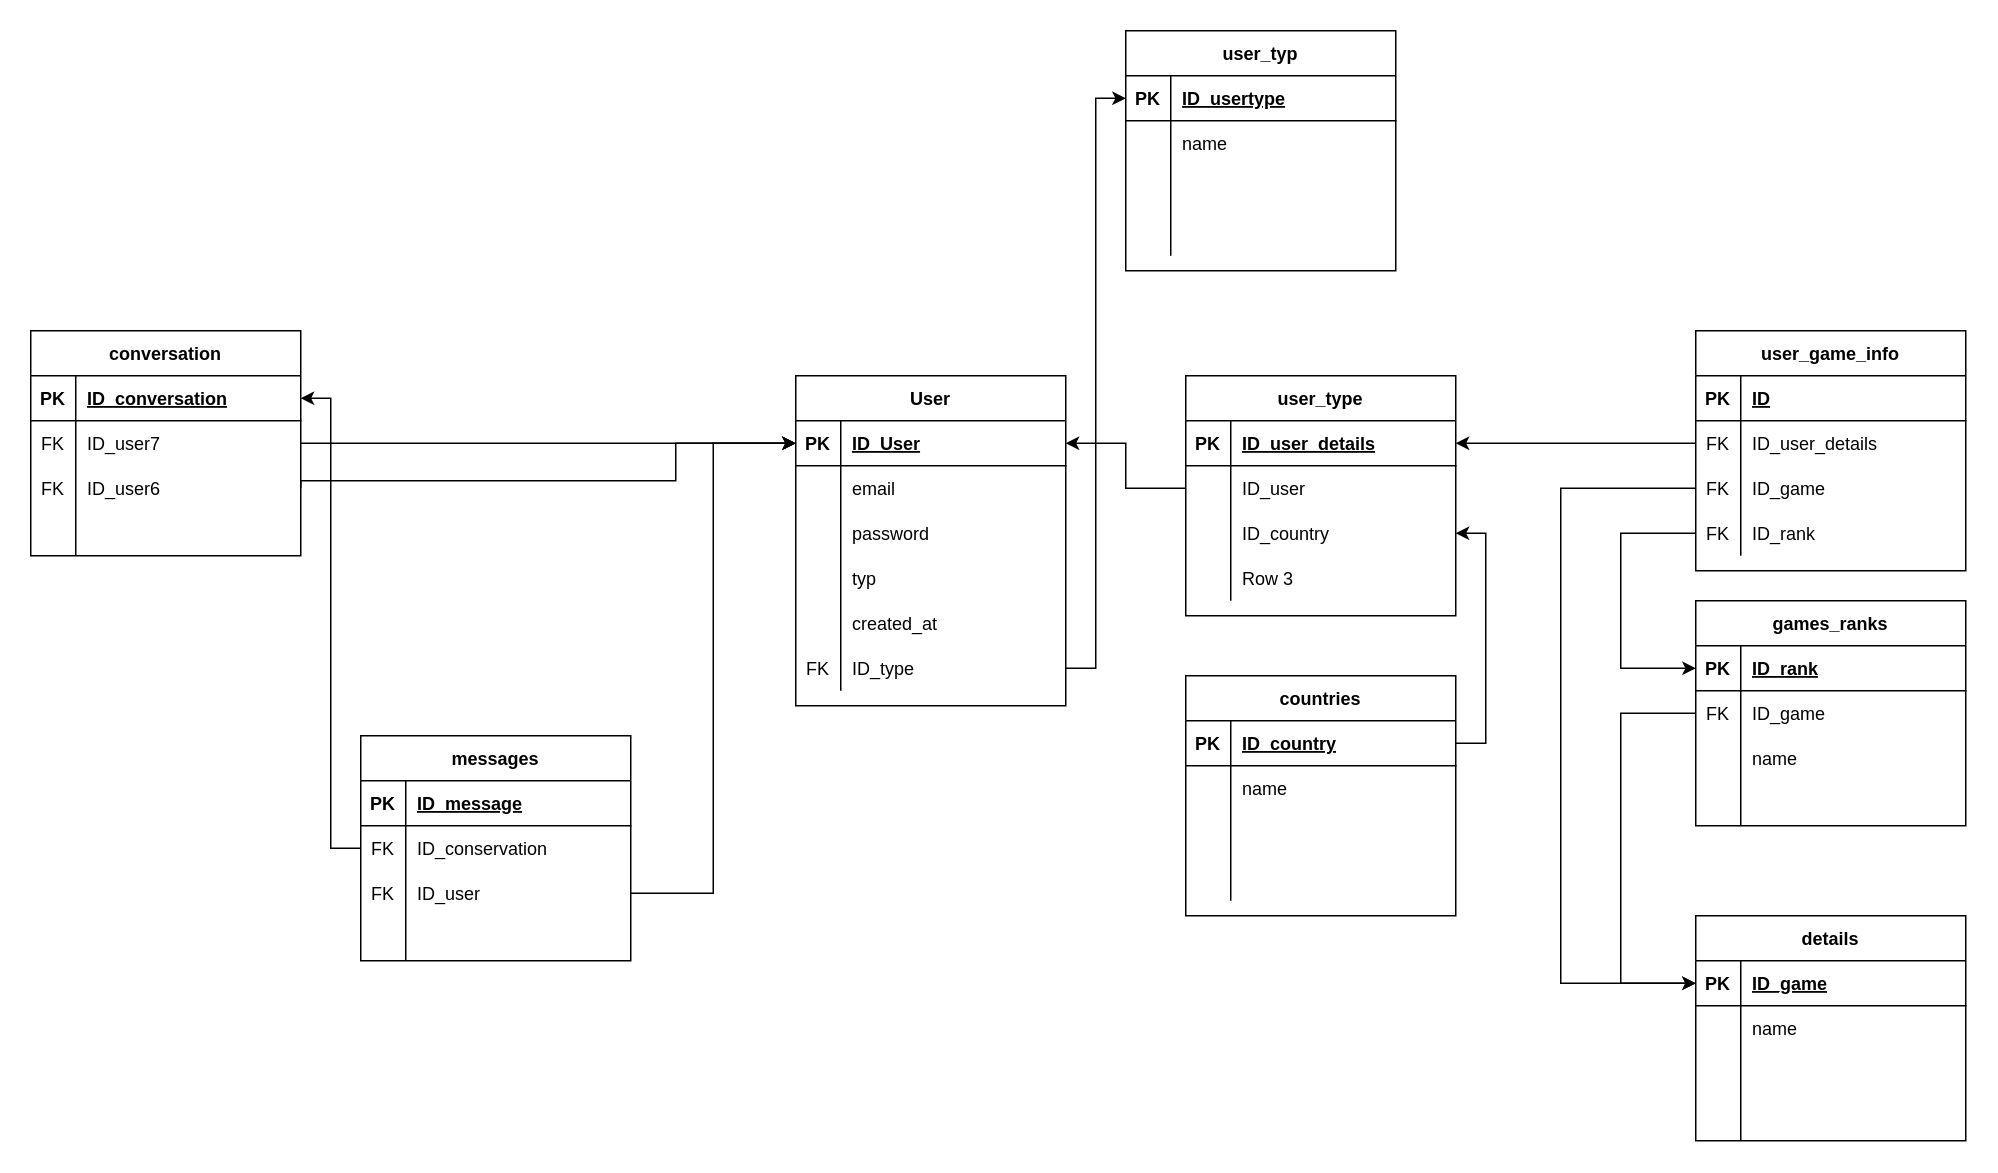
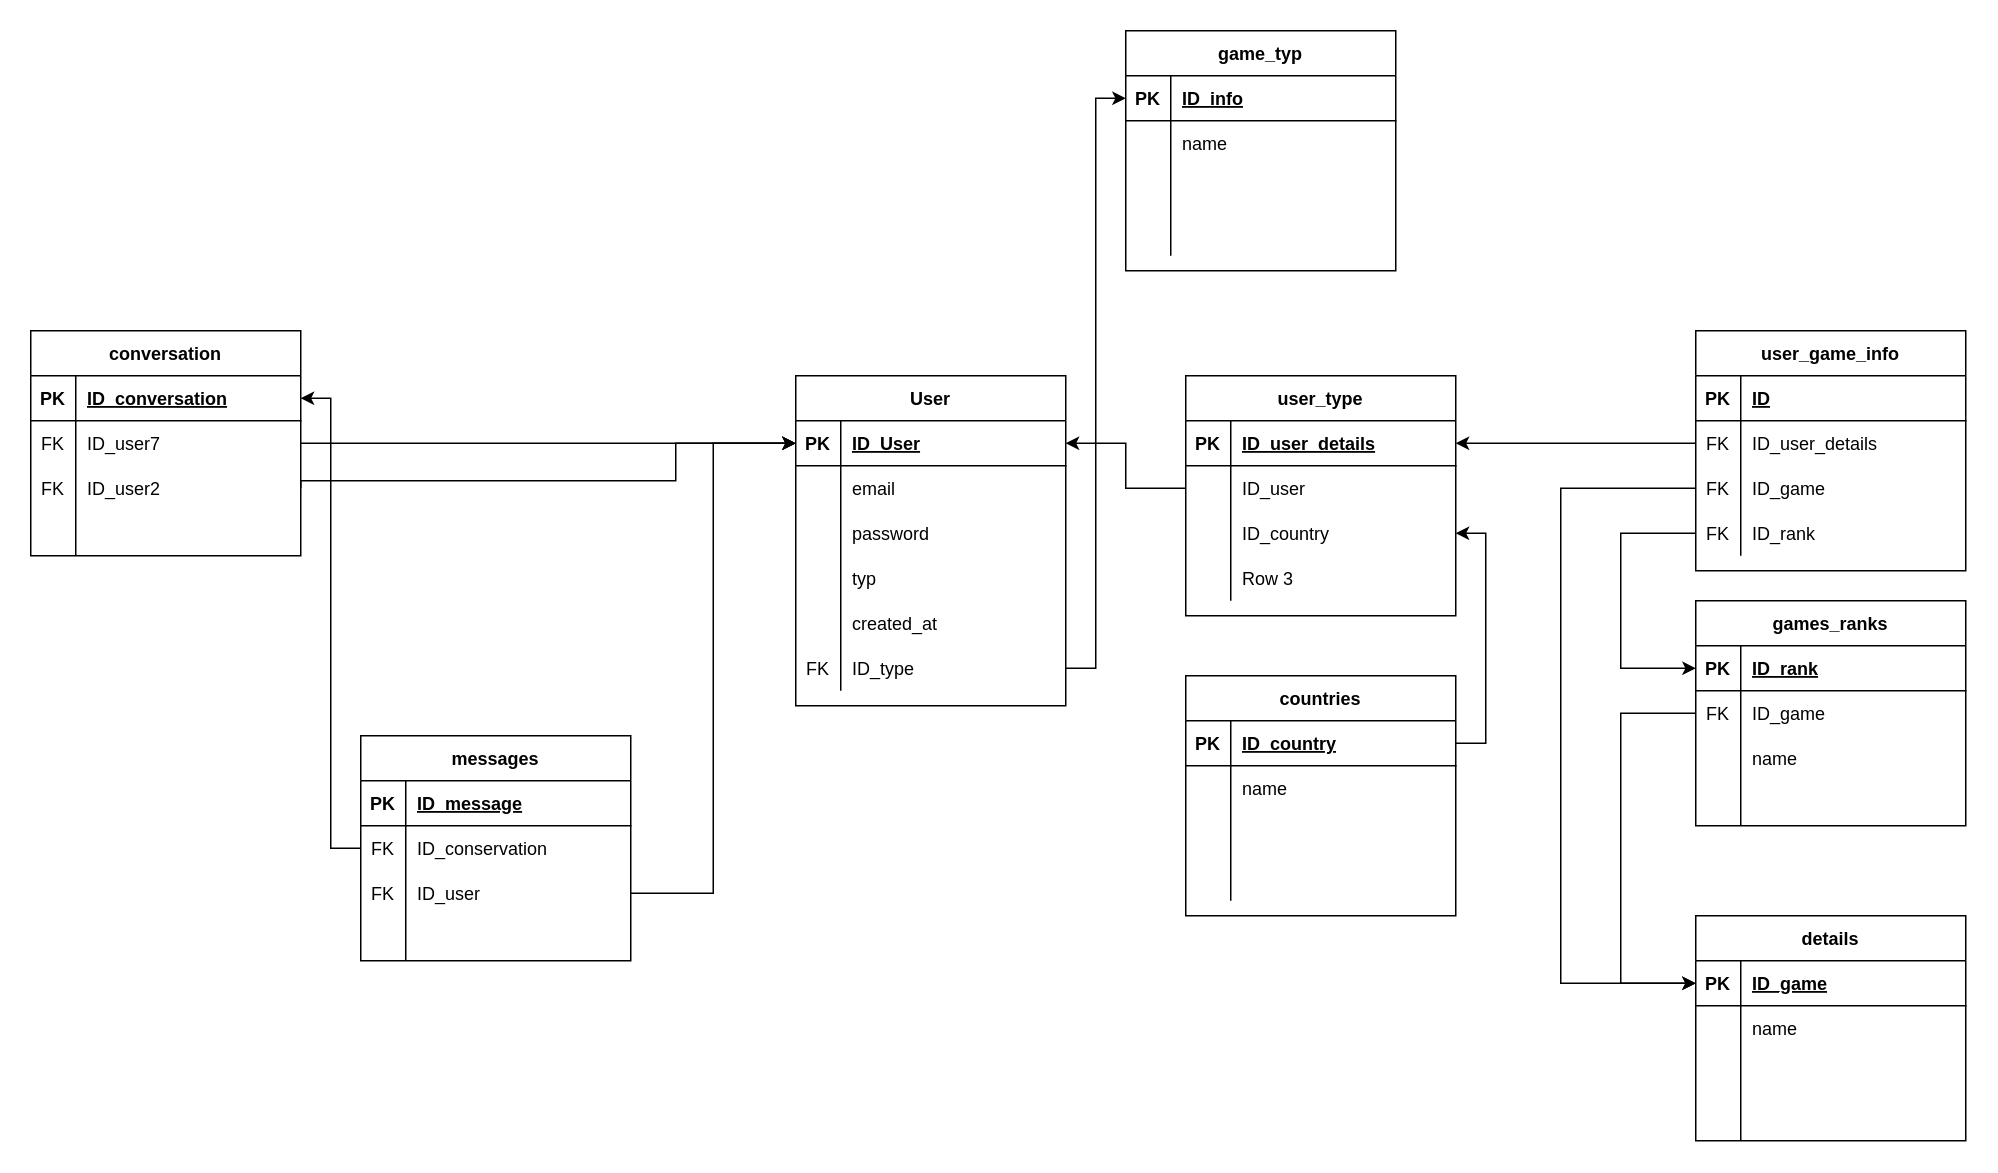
node "user_typ": label "user_typ" -> "game_typ"
node "ID_usertype": label "ID_usertype" -> "ID_info"
node "ID_user6": label "ID_user6" -> "ID_user2"
